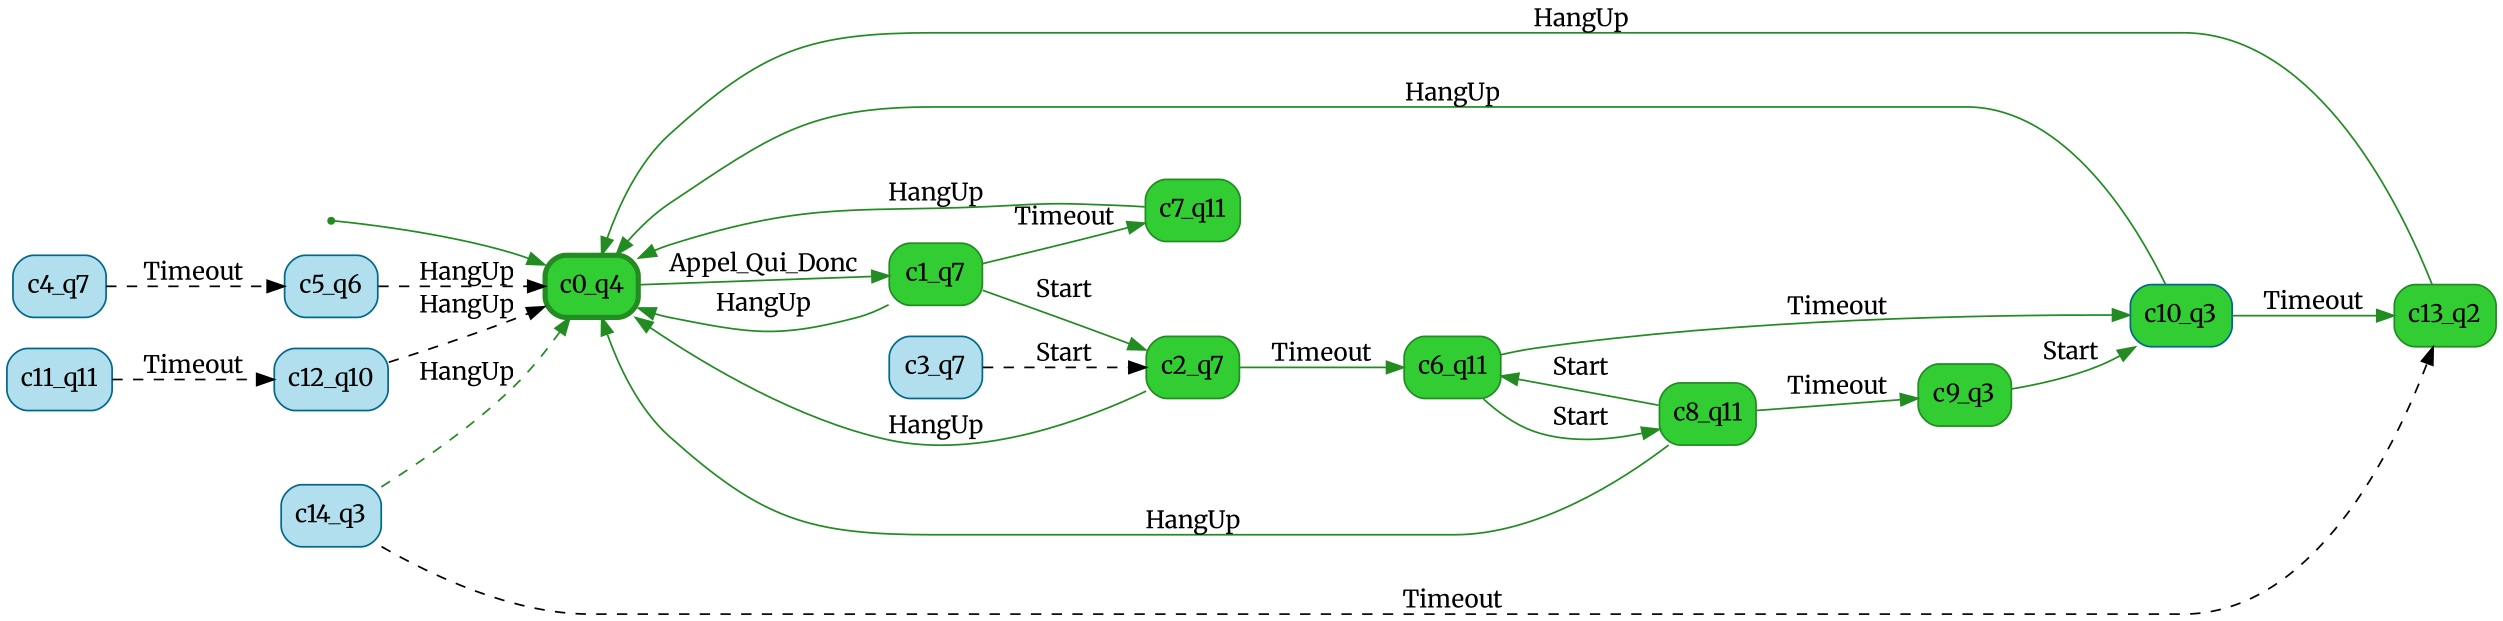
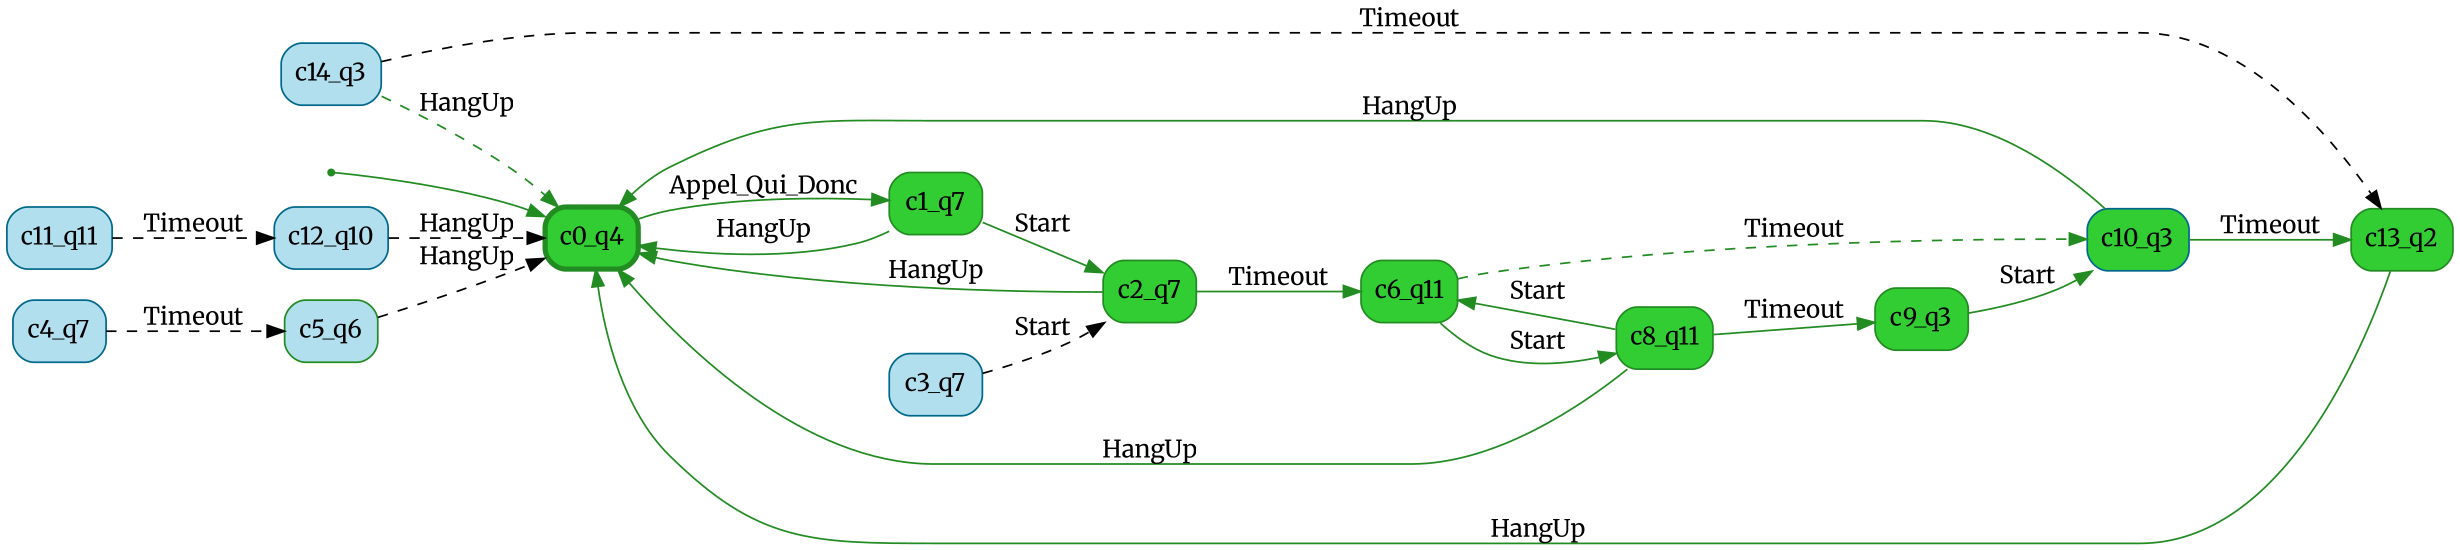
node "c7_q11": removed
node "c5_q6": color deepskyblue4 -> forestgreen
edge "c6_q11" -> "c10_q3": style solid -> dashed
